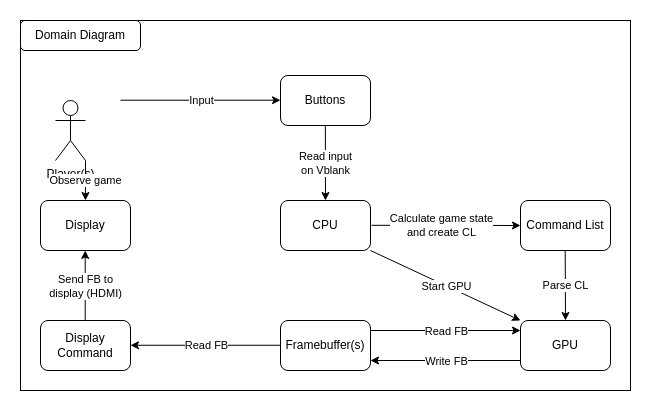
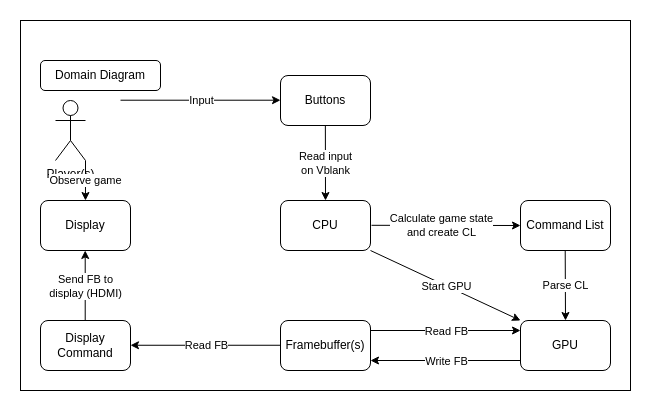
node "Domain Diagram": moved (81, 36) -> (101, 76)
